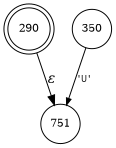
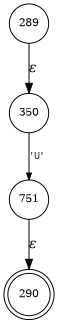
node "289": added
edge "290" -> "751": reversed
